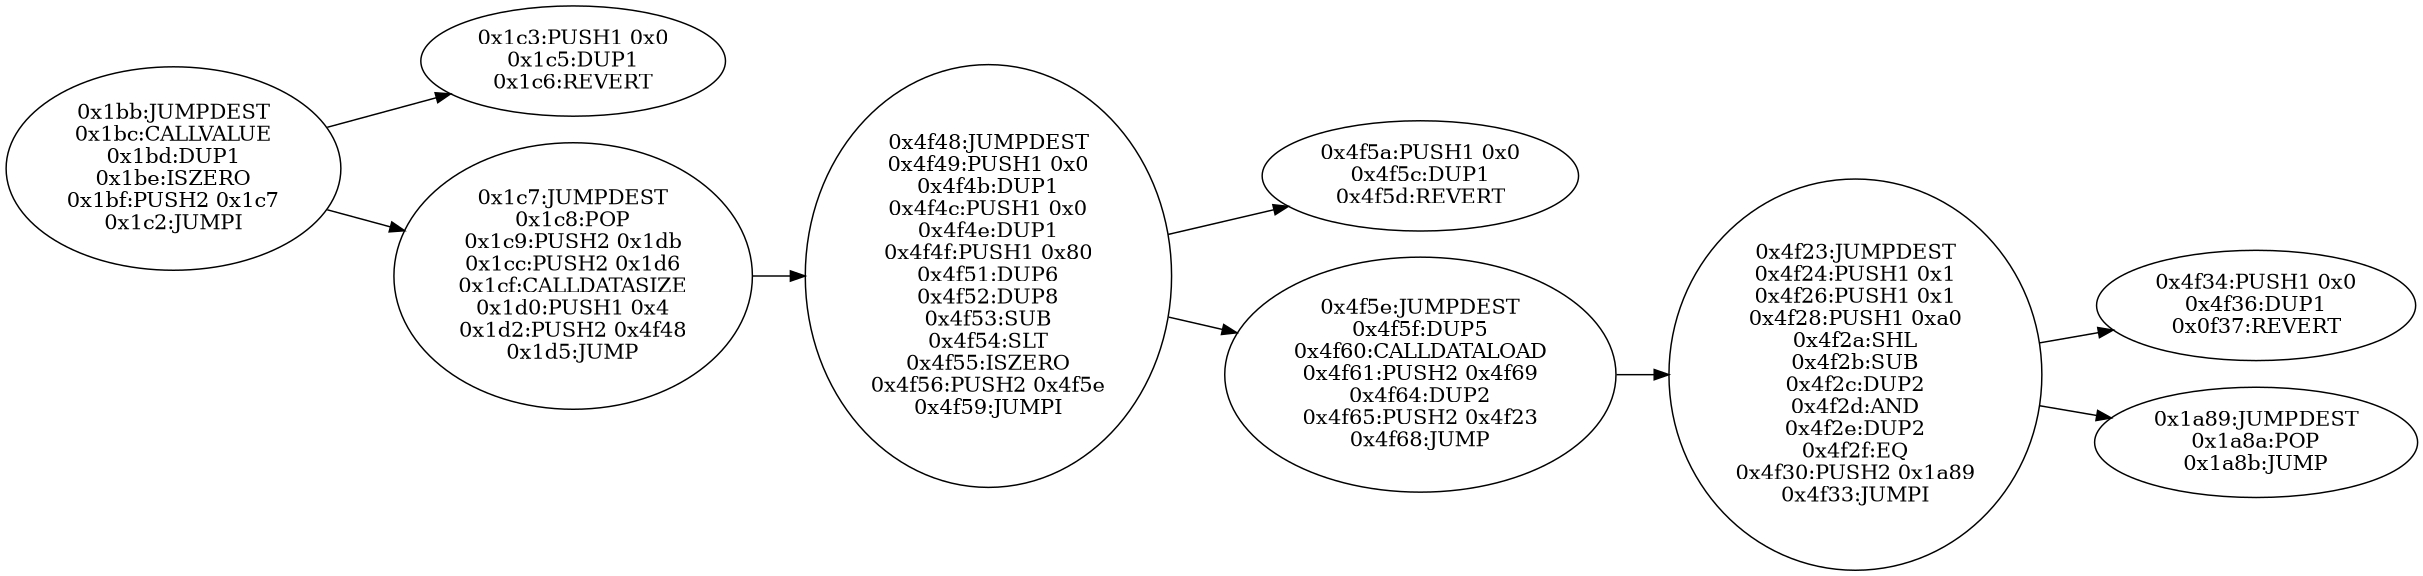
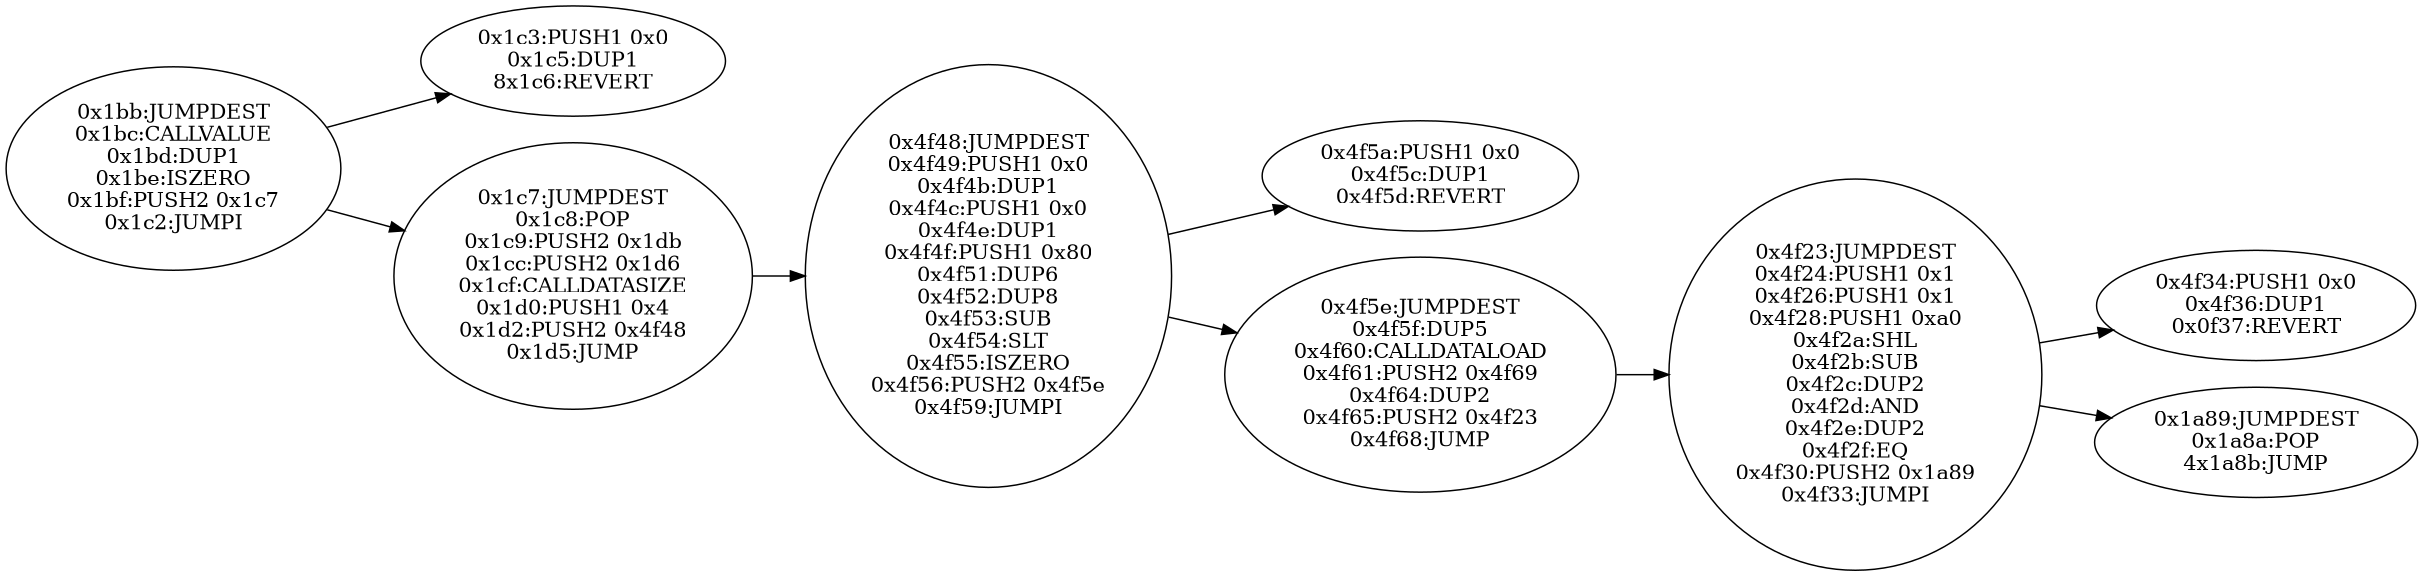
node "0x1c3:PUSH1 0x0 0x1c5:DUP1 0x1c6:REVERT": label "0x1c3:PUSH1 0x0 0x1c5:DUP1 0x1c6:REVERT" -> "0x1c3:PUSH1 0x0 0x1c5:DUP1 8x1c6:REVERT"
node "0x1a89:JUMPDEST 0x1a8a:POP 0x1a8b:JUMP": label "0x1a89:JUMPDEST 0x1a8a:POP 0x1a8b:JUMP" -> "0x1a89:JUMPDEST 0x1a8a:POP 4x1a8b:JUMP"
